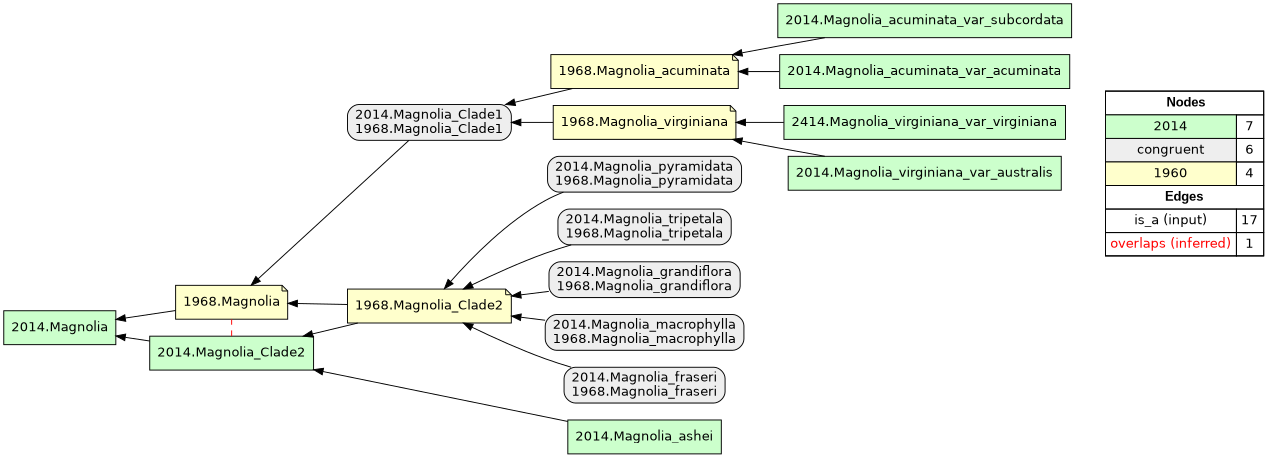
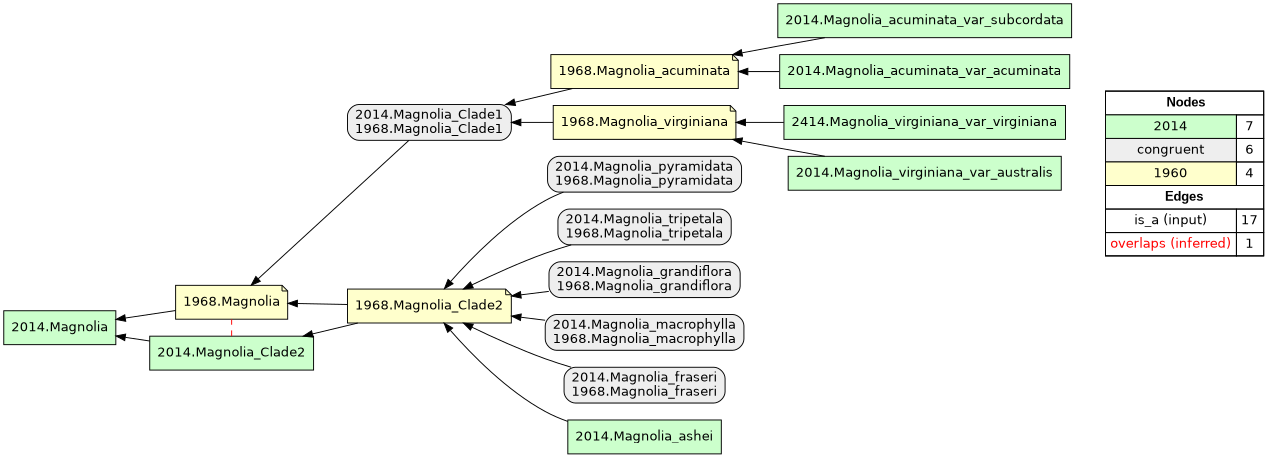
edge "2014.Magnolia_ashei" -> "2014.Magnolia_Clade2": now "2014.Magnolia_ashei" -> "1968.Magnolia_Clade2"
